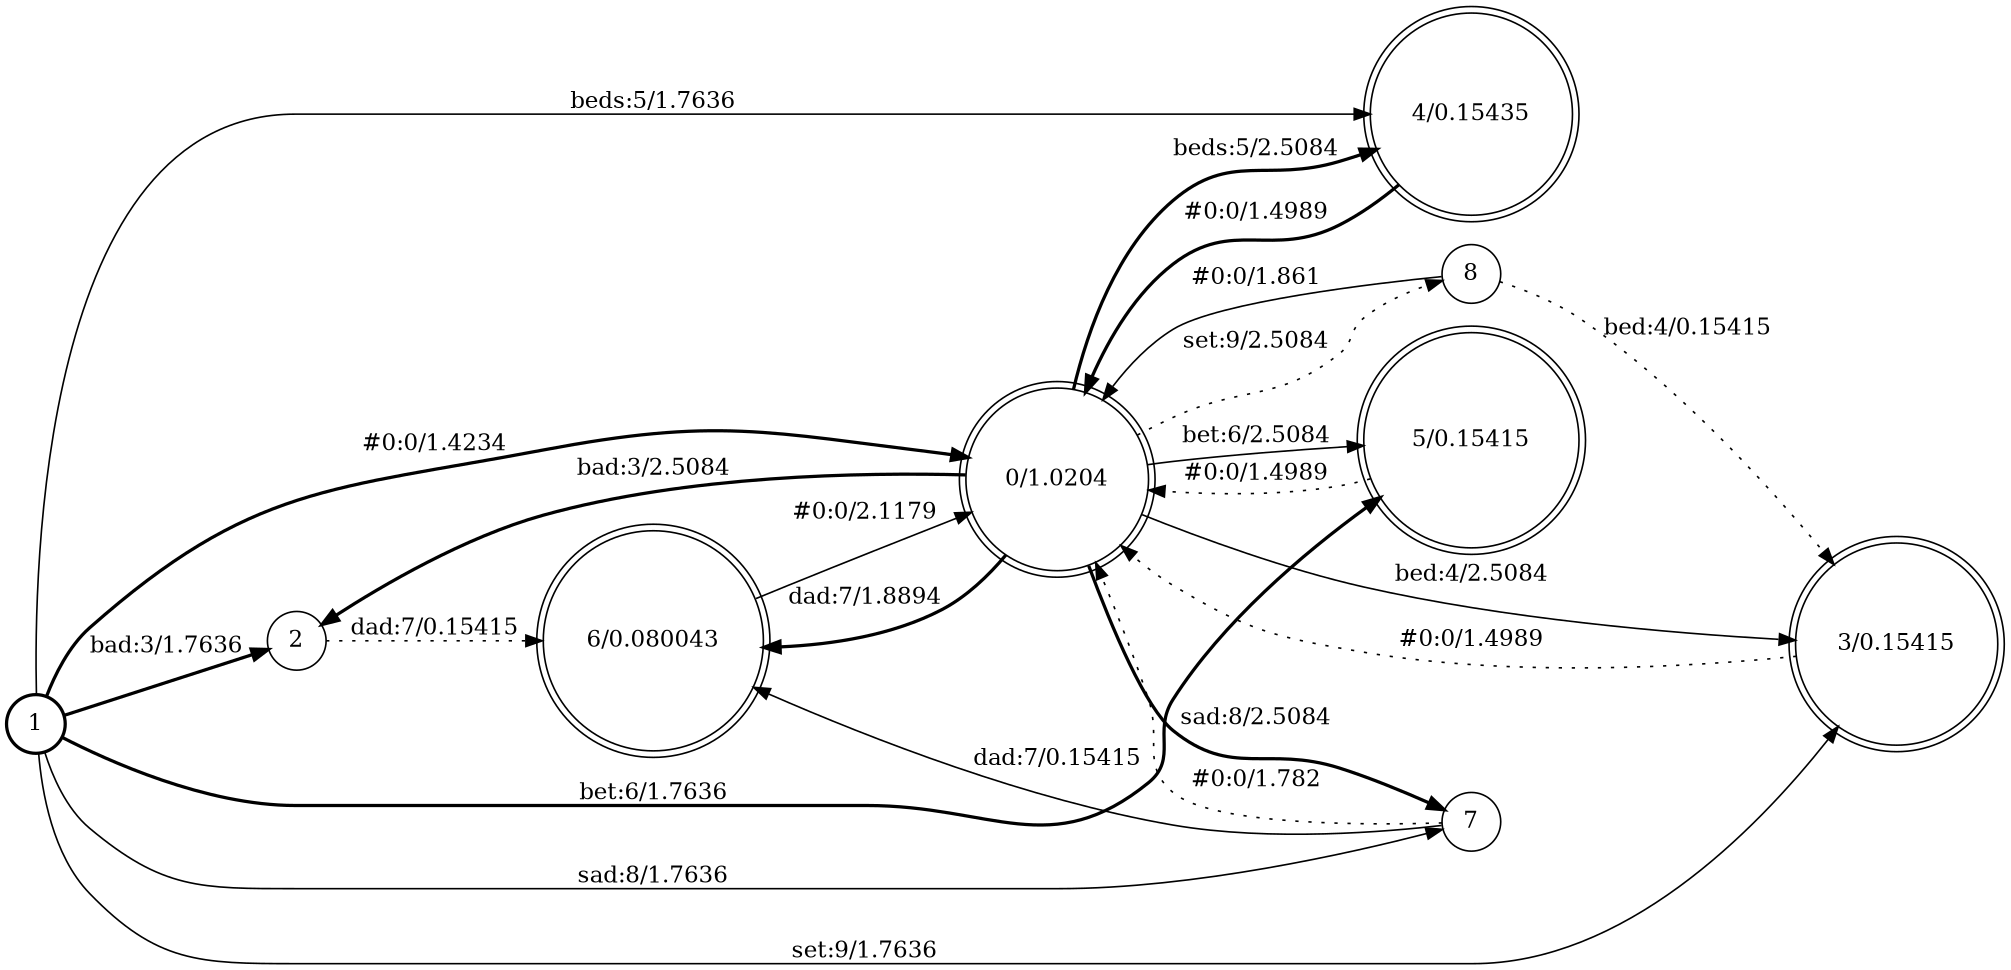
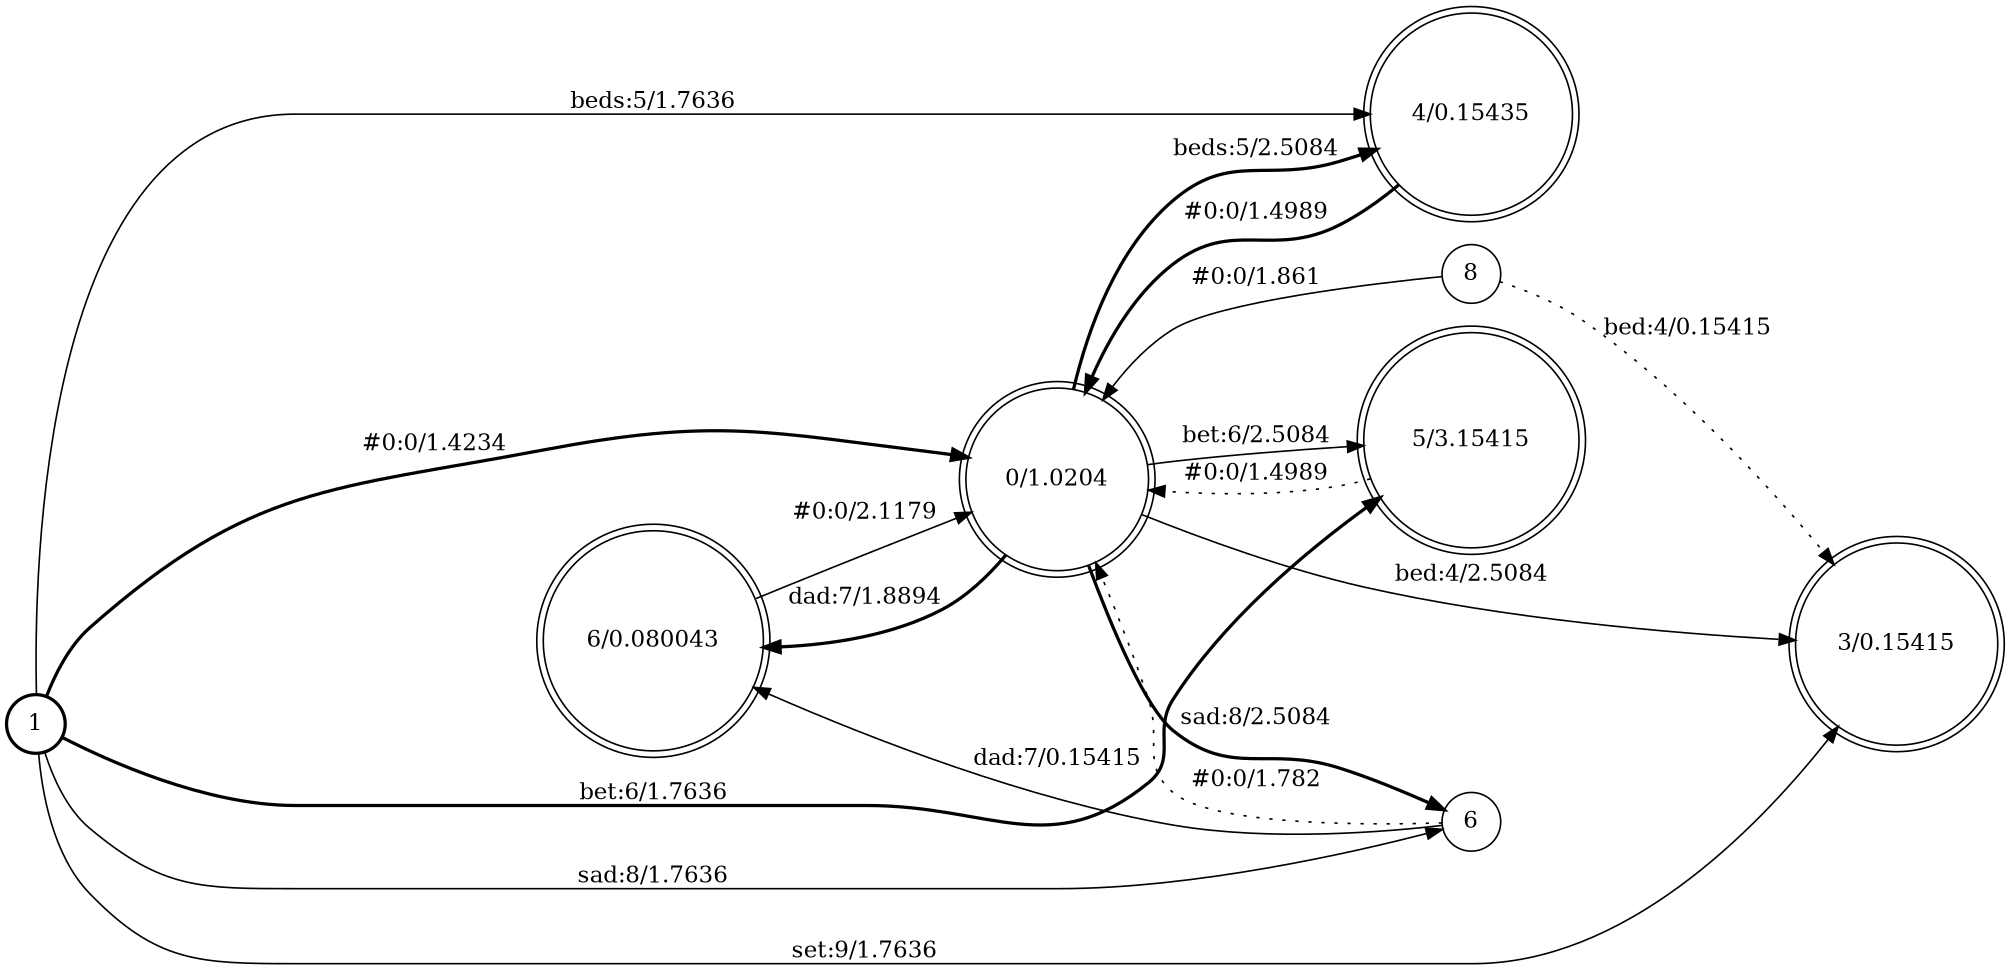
edge "0/1.0204" -> "8": removed, label "set:9/2.5084"
node "5/0.15415": label "5/0.15415" -> "5/3.15415"
node "2": removed
edge "3/0.15415" -> "0/1.0204": removed, label "#0:0/1.4989"
node "7": label "7" -> "6"
